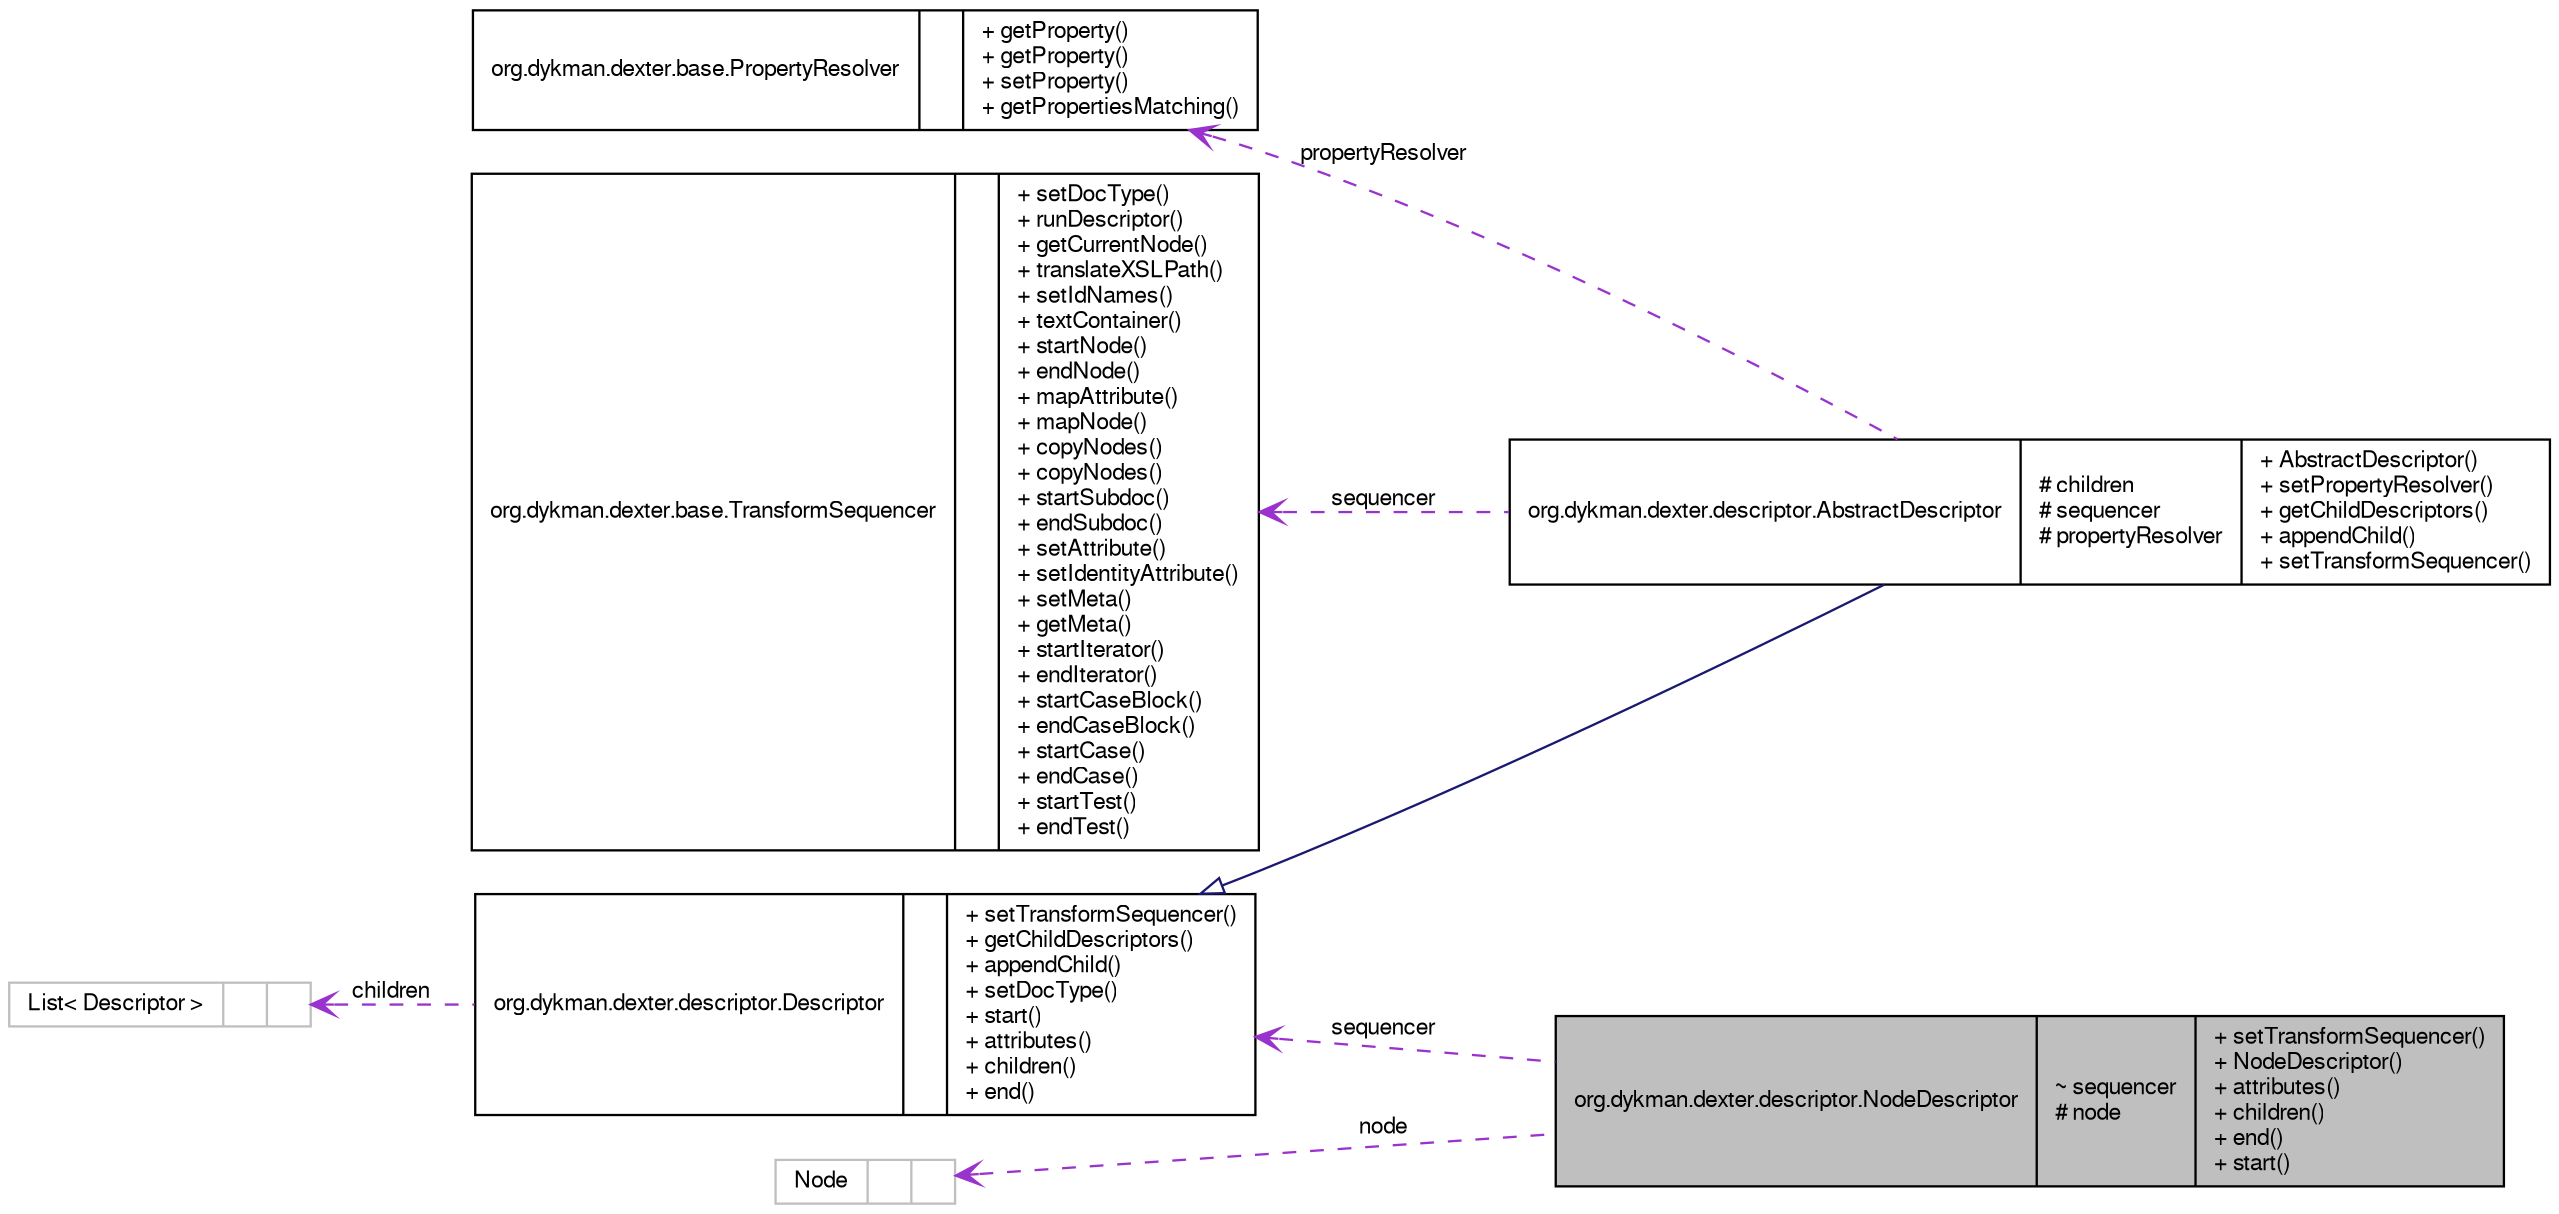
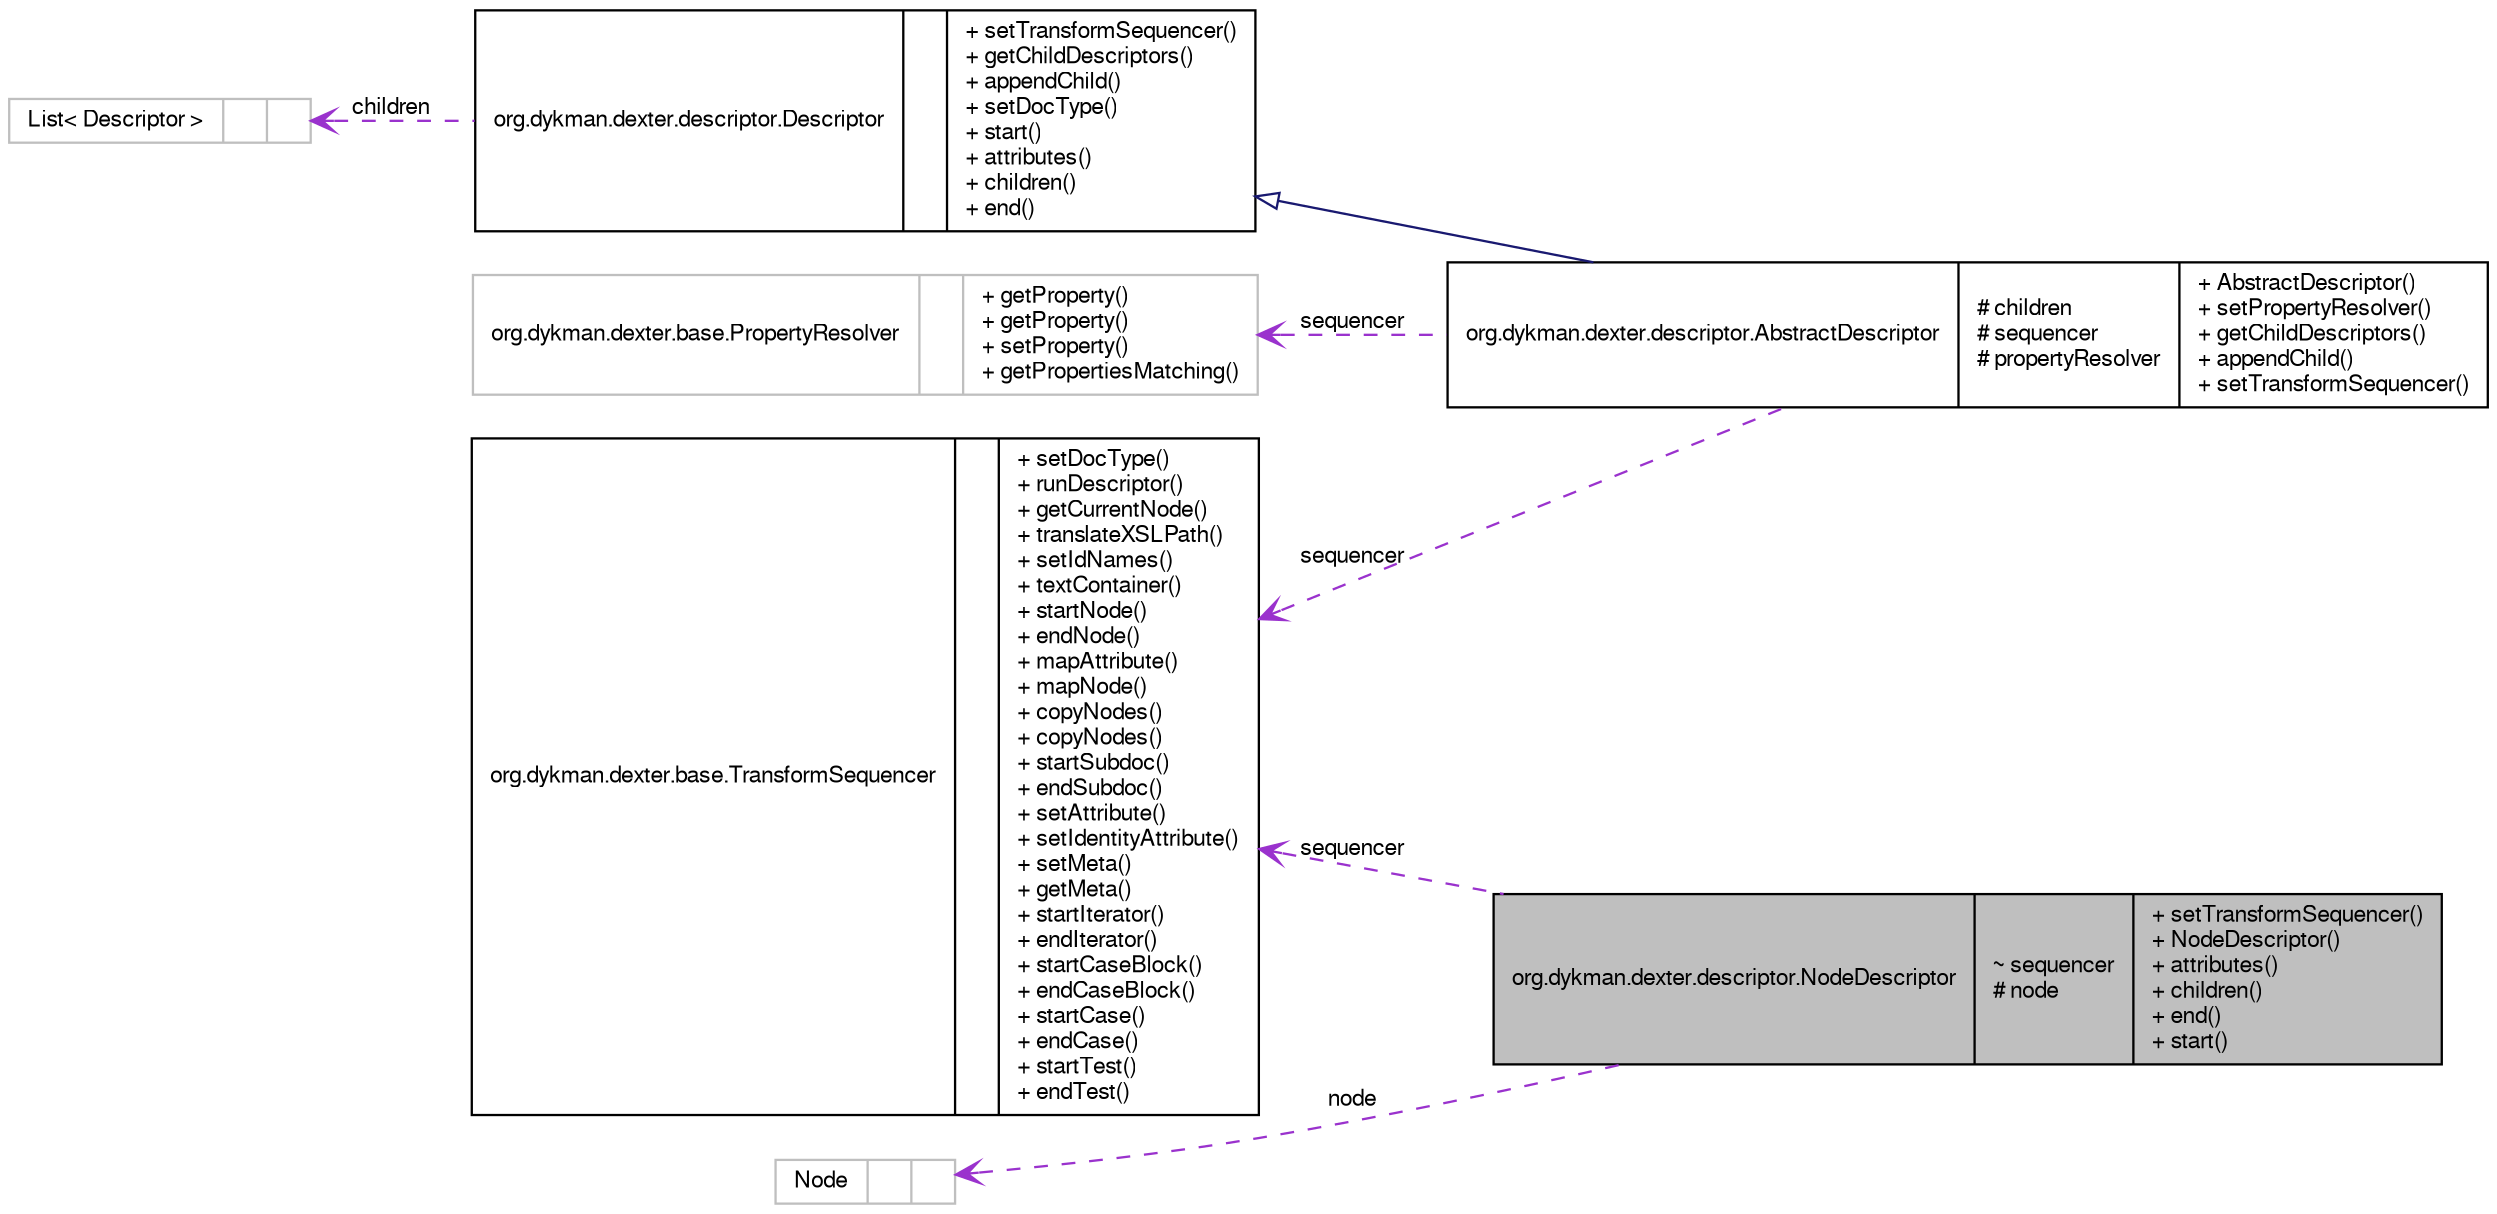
node "org.dykman.dexter.base.PropertyResolver": color black -> grey75
edge "org.dykman.dexter.descriptor.AbstractDescriptor" -> "org.dykman.dexter.base.PropertyResolver": label "propertyResolver" -> "sequencer"
edge "org.dykman.dexter.descriptor.NodeDescriptor" -> "org.dykman.dexter.descriptor.Descriptor": now "org.dykman.dexter.descriptor.NodeDescriptor" -> "org.dykman.dexter.base.TransformSequencer"
